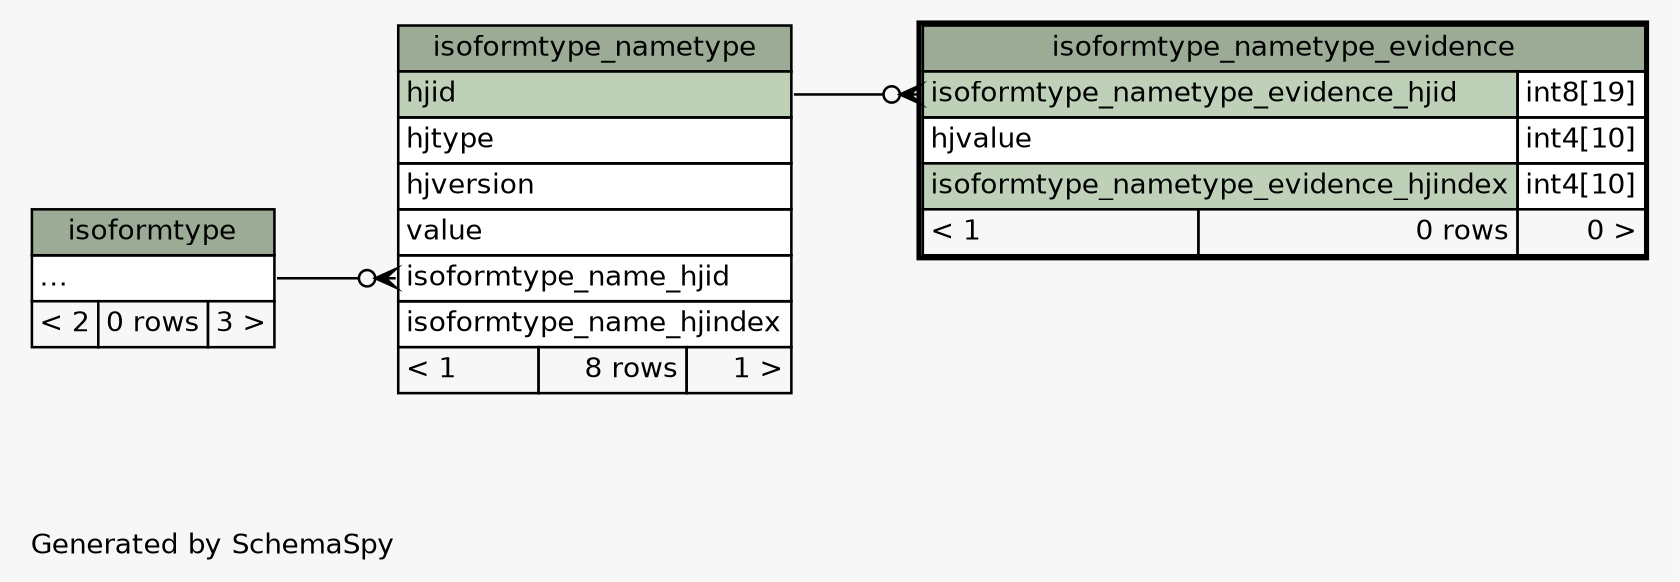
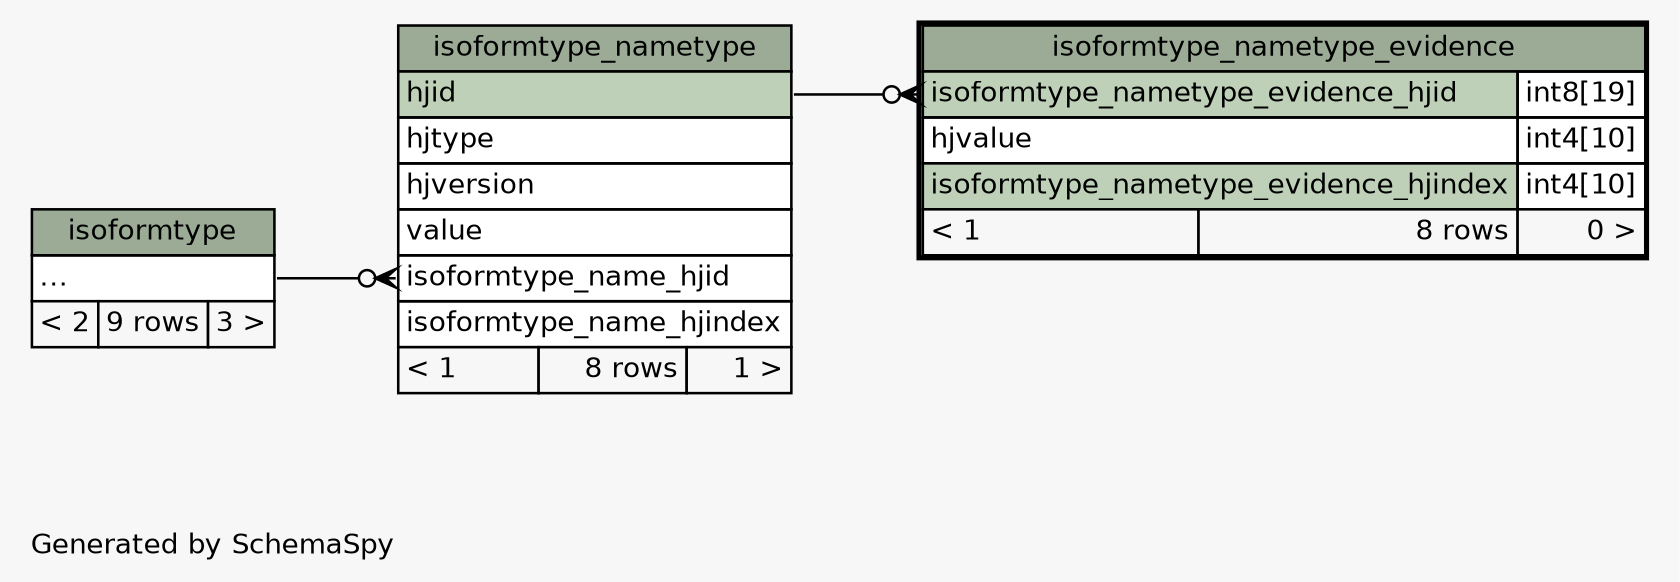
node "isoformtype_nametype_evidence": text "0 rows" -> "8 rows"
node "isoformtype": text "0 rows" -> "9 rows"
